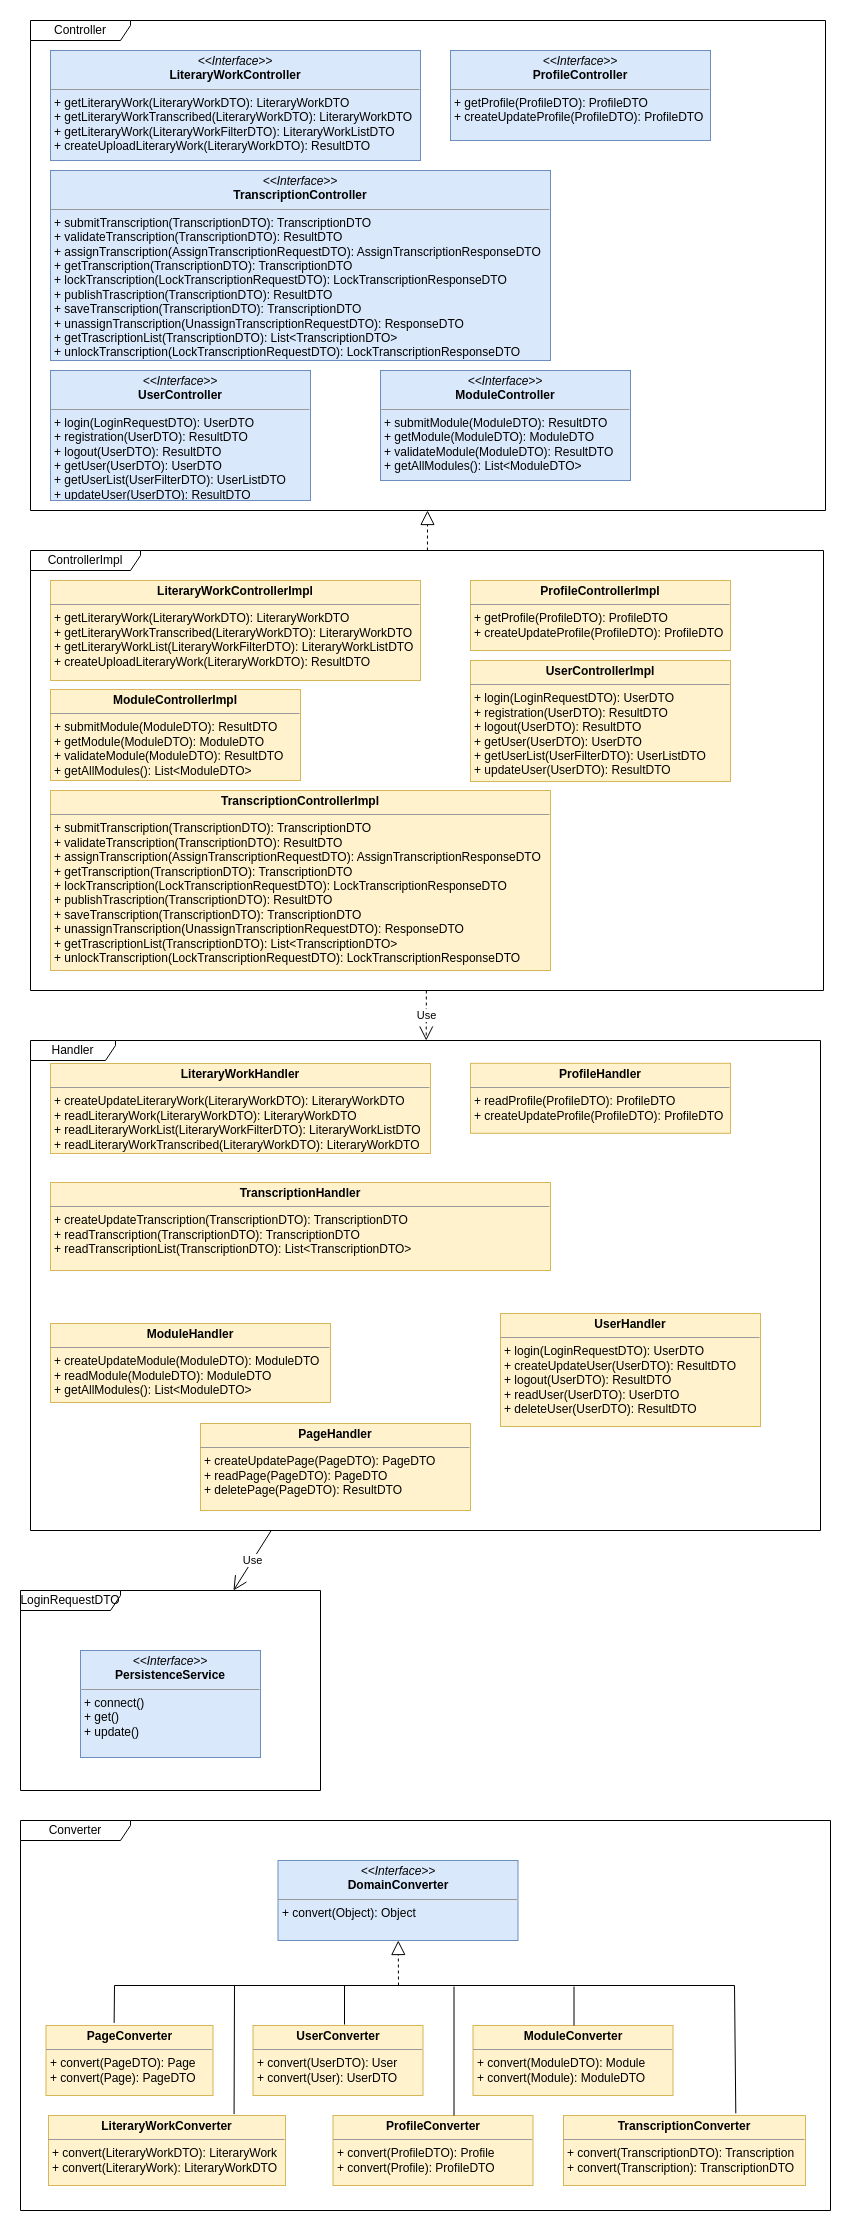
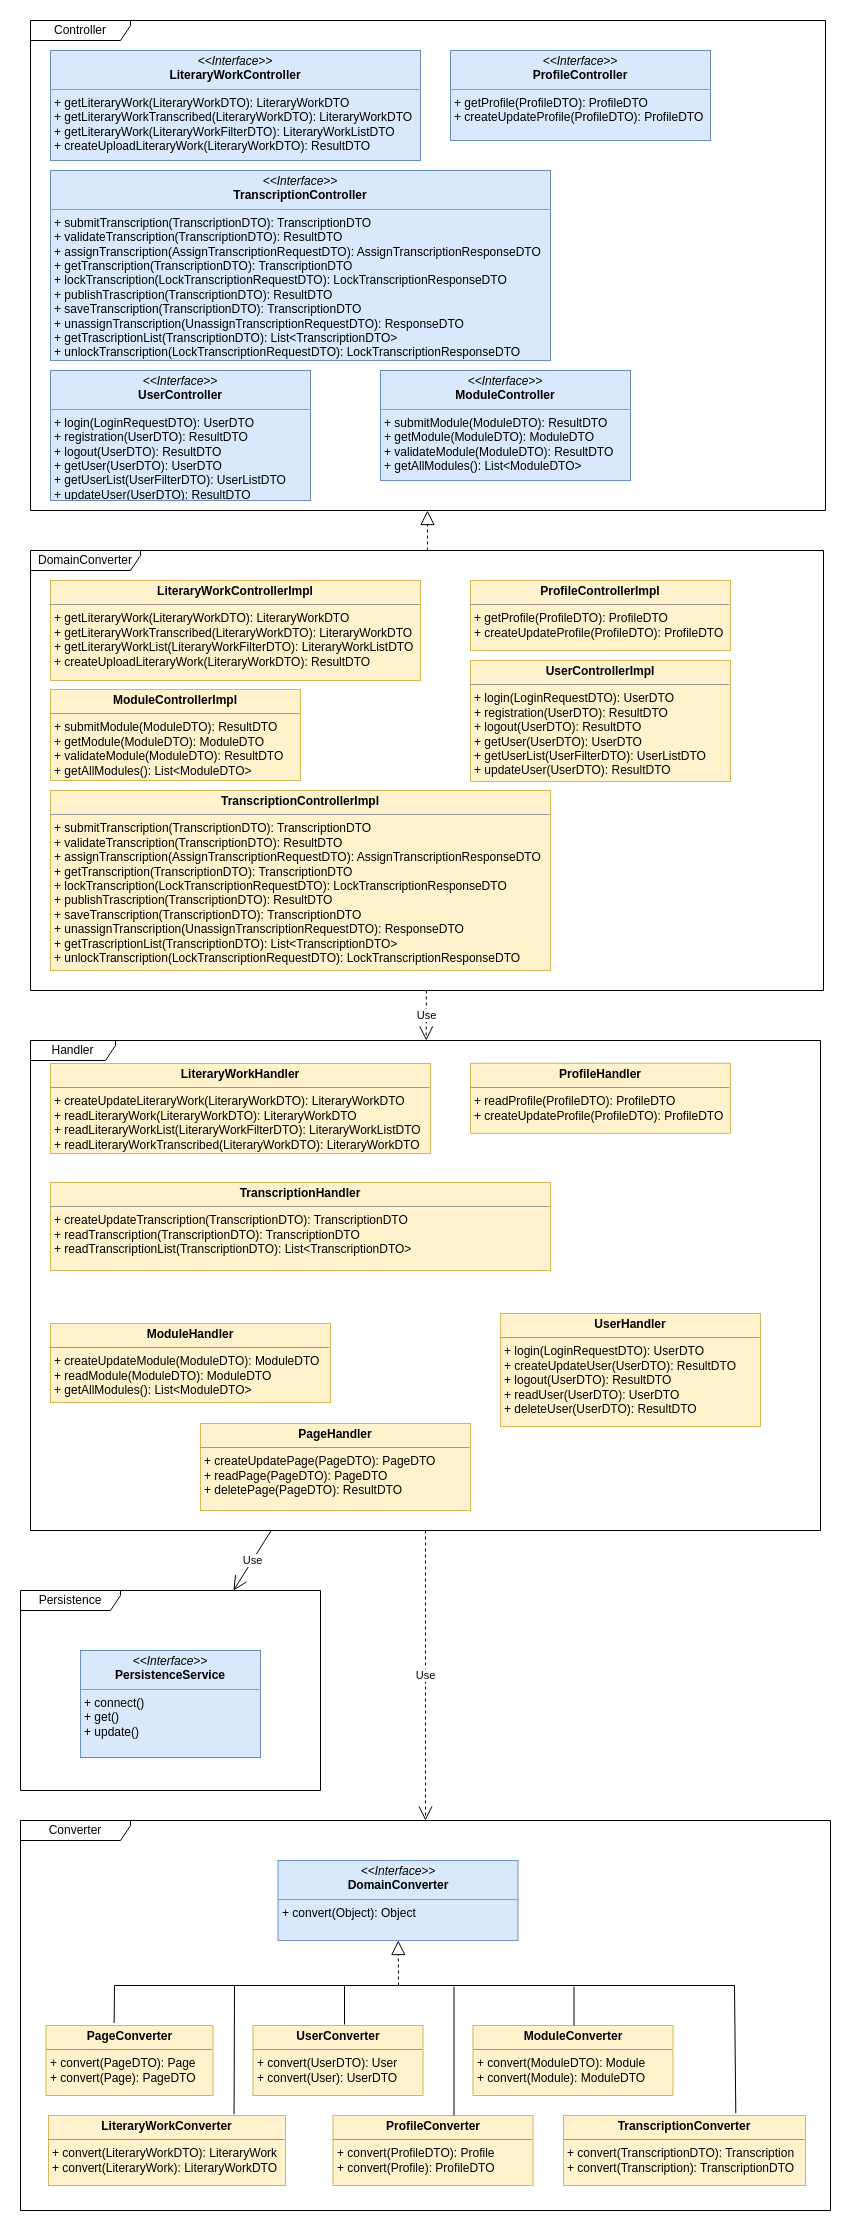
node "ControllerImpl": label "ControllerImpl" -> "DomainConverter"
node "LoginRequestDTO": label "LoginRequestDTO" -> "Persistence"
edge "Handler" -> "Converter": added, label "Use"
